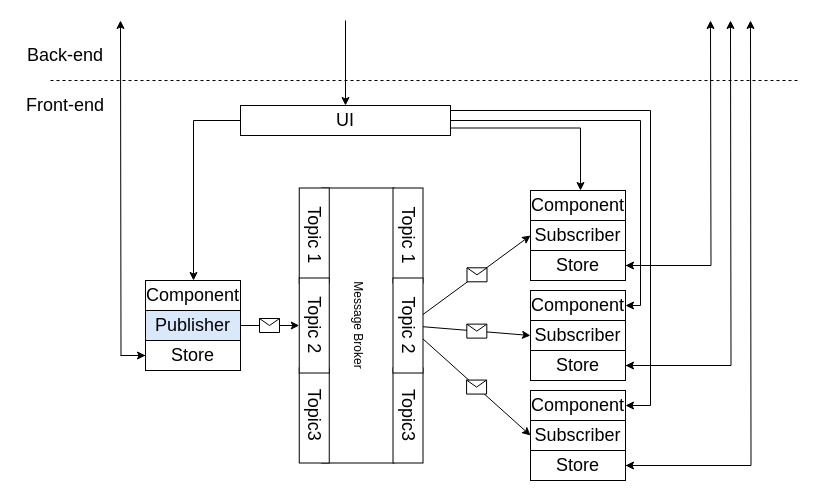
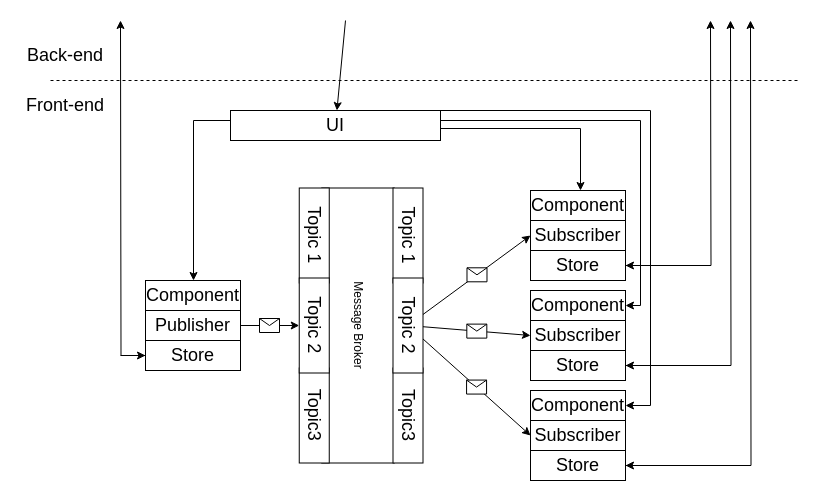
node "UI": moved (346, 121) -> (336, 126)
node "Publisher": fillcolor #dae8fc -> #ffffff
